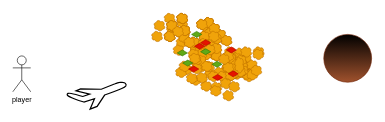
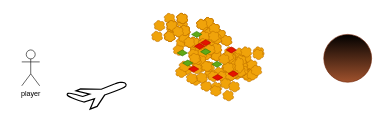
node "player": moved (21, 74) -> (30, 68)
